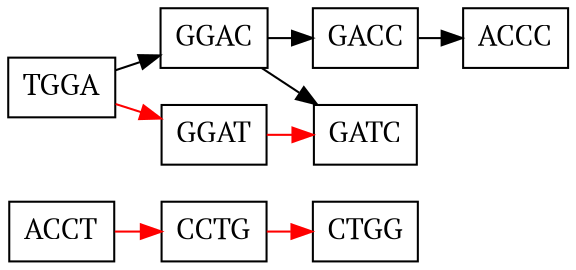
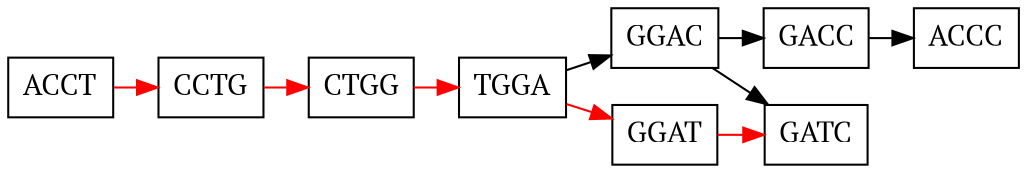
edge "CTGG" -> "TGGA": added
